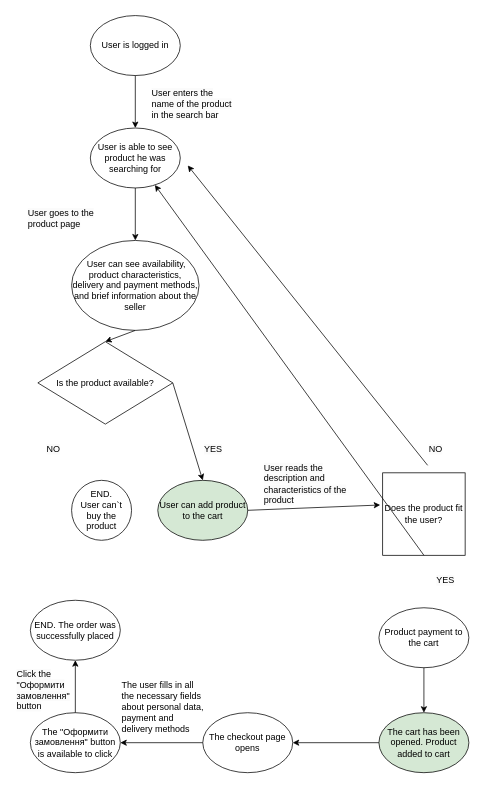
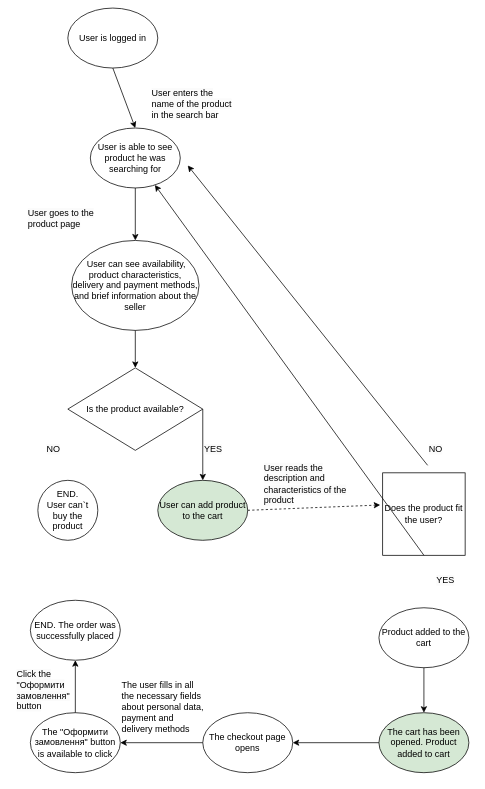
node "User is logged in": moved (135, 45) -> (113, 38)
node "Is the product available?": moved (105, 383) -> (135, 409)
edge "User can add product to the cart" -> "Does the product fit the user?": style solid -> dashed
node "END. User can`t buy the product": moved (102, 510) -> (68, 510)
node "Product payment to the cart": label "Product payment to the cart" -> "Product added to the cart"
